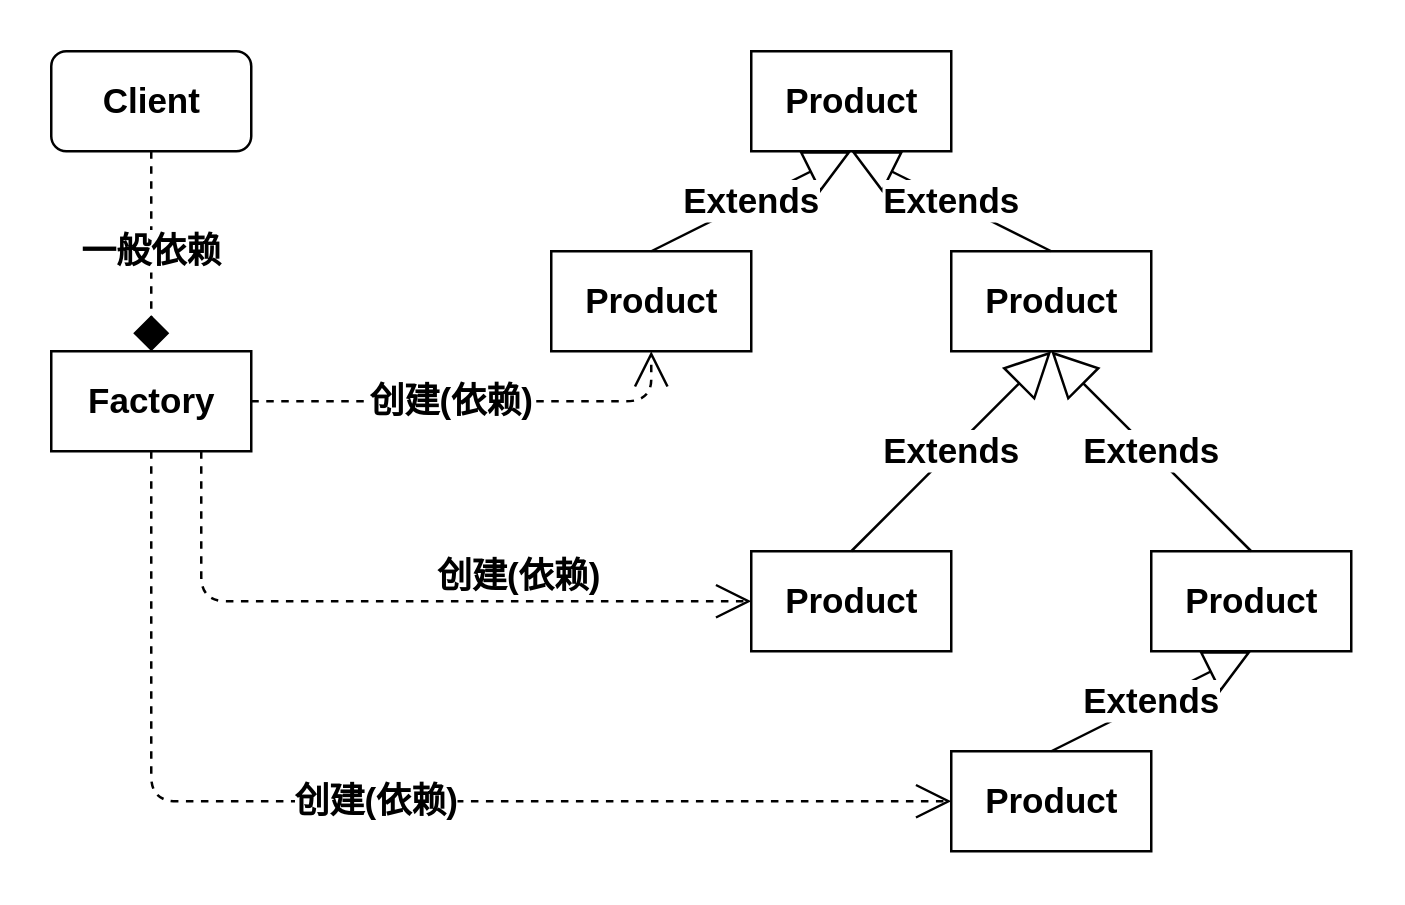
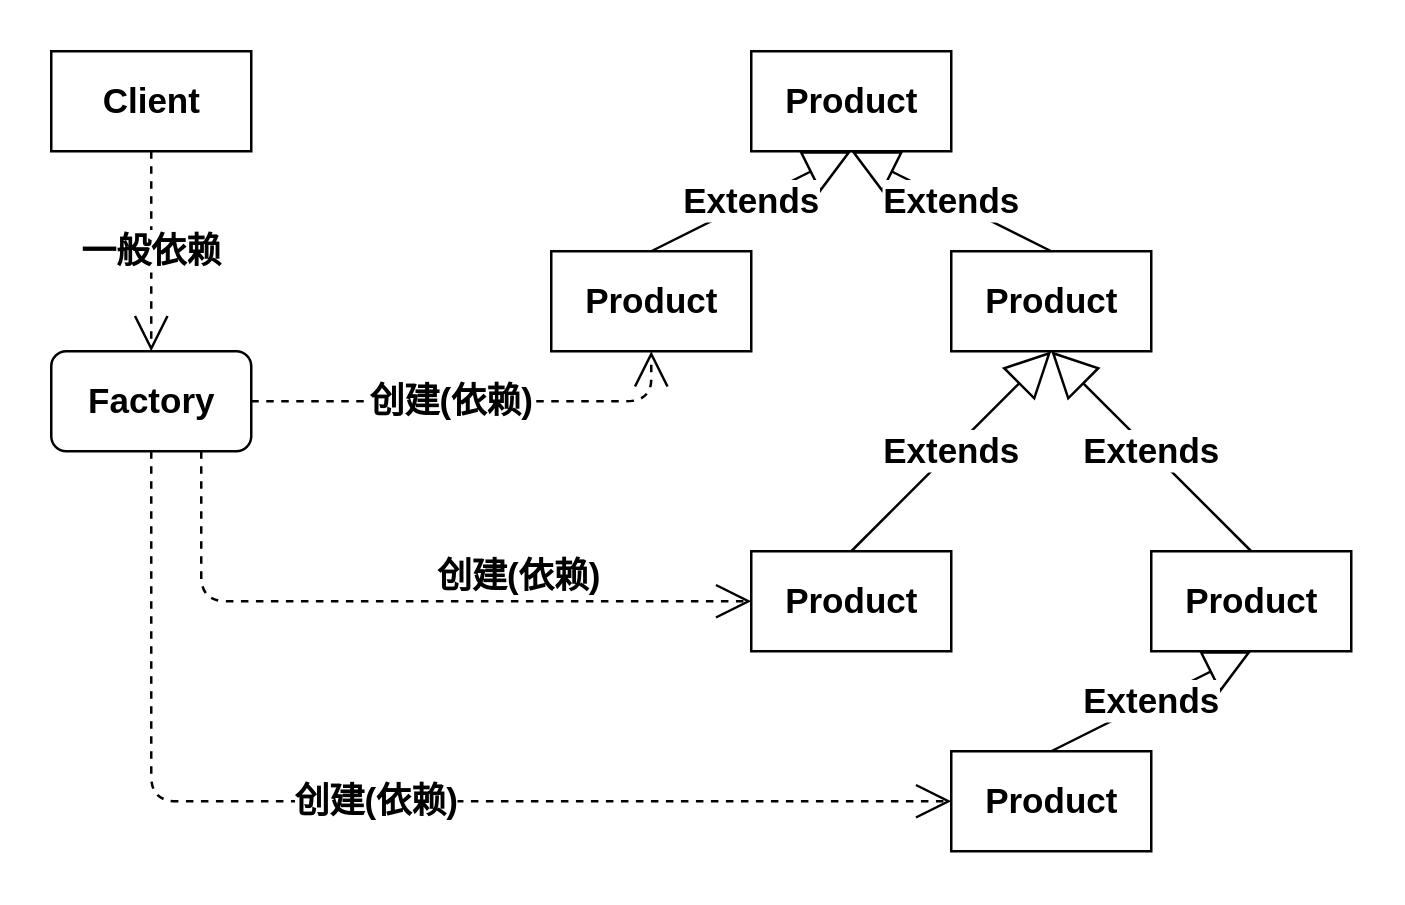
node "Client": shape rounded rectangle -> rectangle
edge "Client" -> "Factory": arrowhead diamond -> open
node "Factory": shape rectangle -> rounded rectangle
